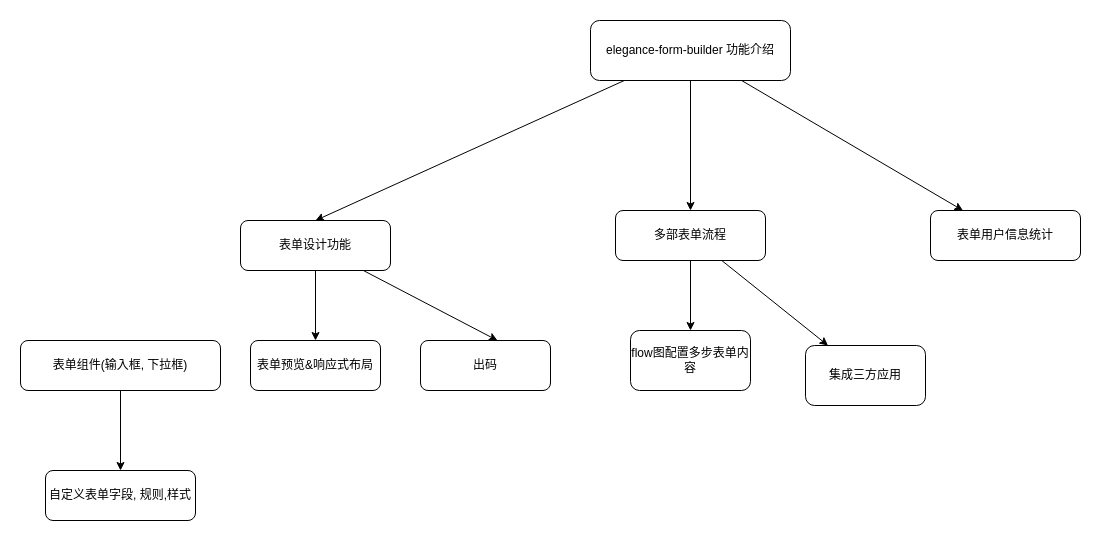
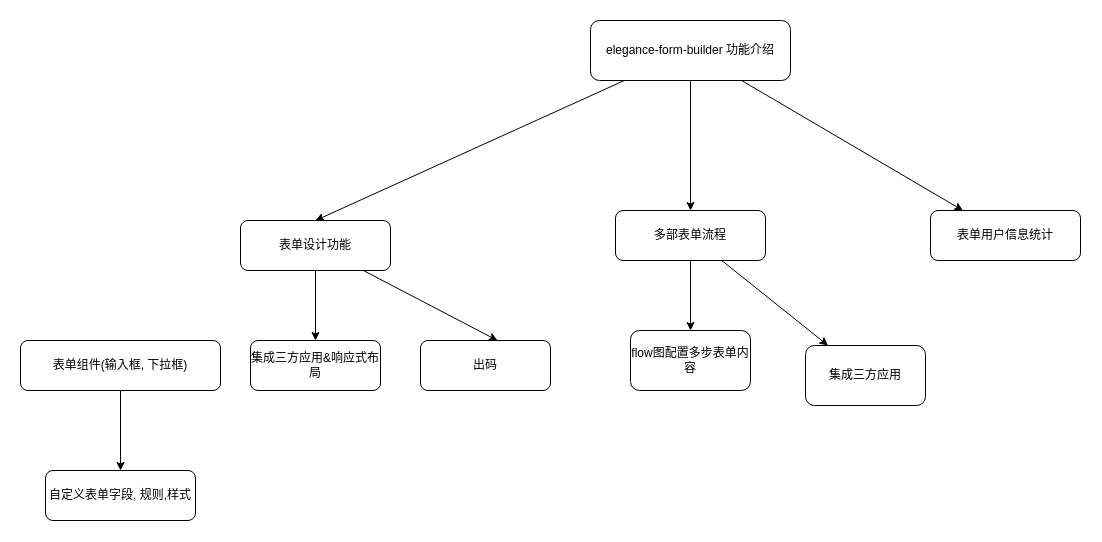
node "表单预览&响应式布局": label "表单预览&响应式布局" -> "集成三方应用&响应式布局"
